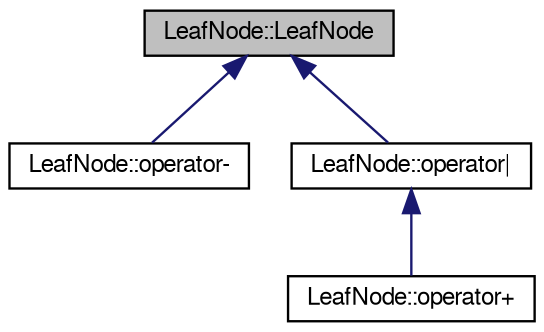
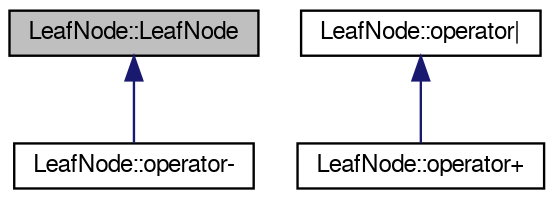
edge "LeafNode::operator|" -> "LeafNode::LeafNode": removed
